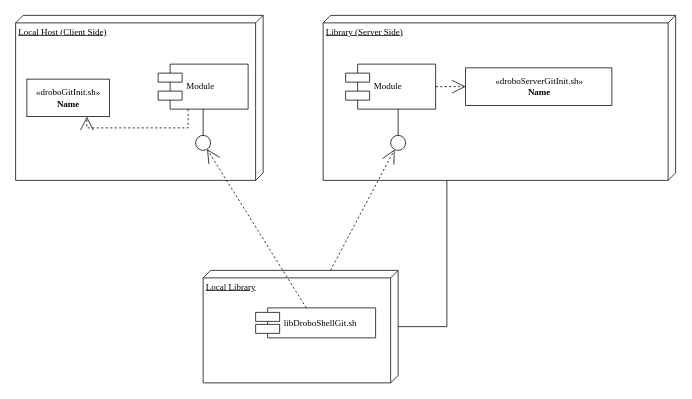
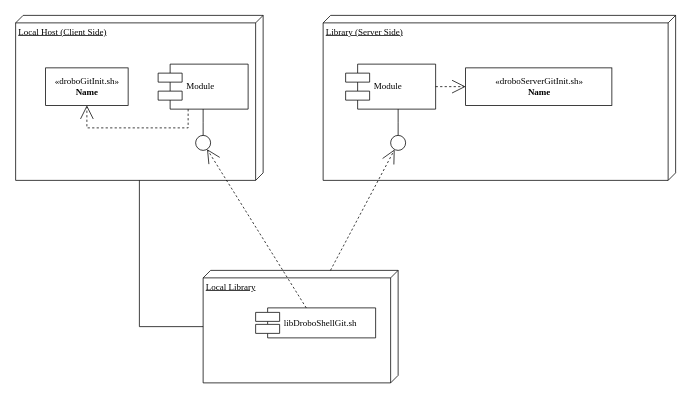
node "«droboGitInit.sh» Name": moved (68, 98) -> (87, 87)
edge "Library (Server Side)" -- "Local Library": removed
edge "Local Host (Client Side)" -- "Local Library": added
